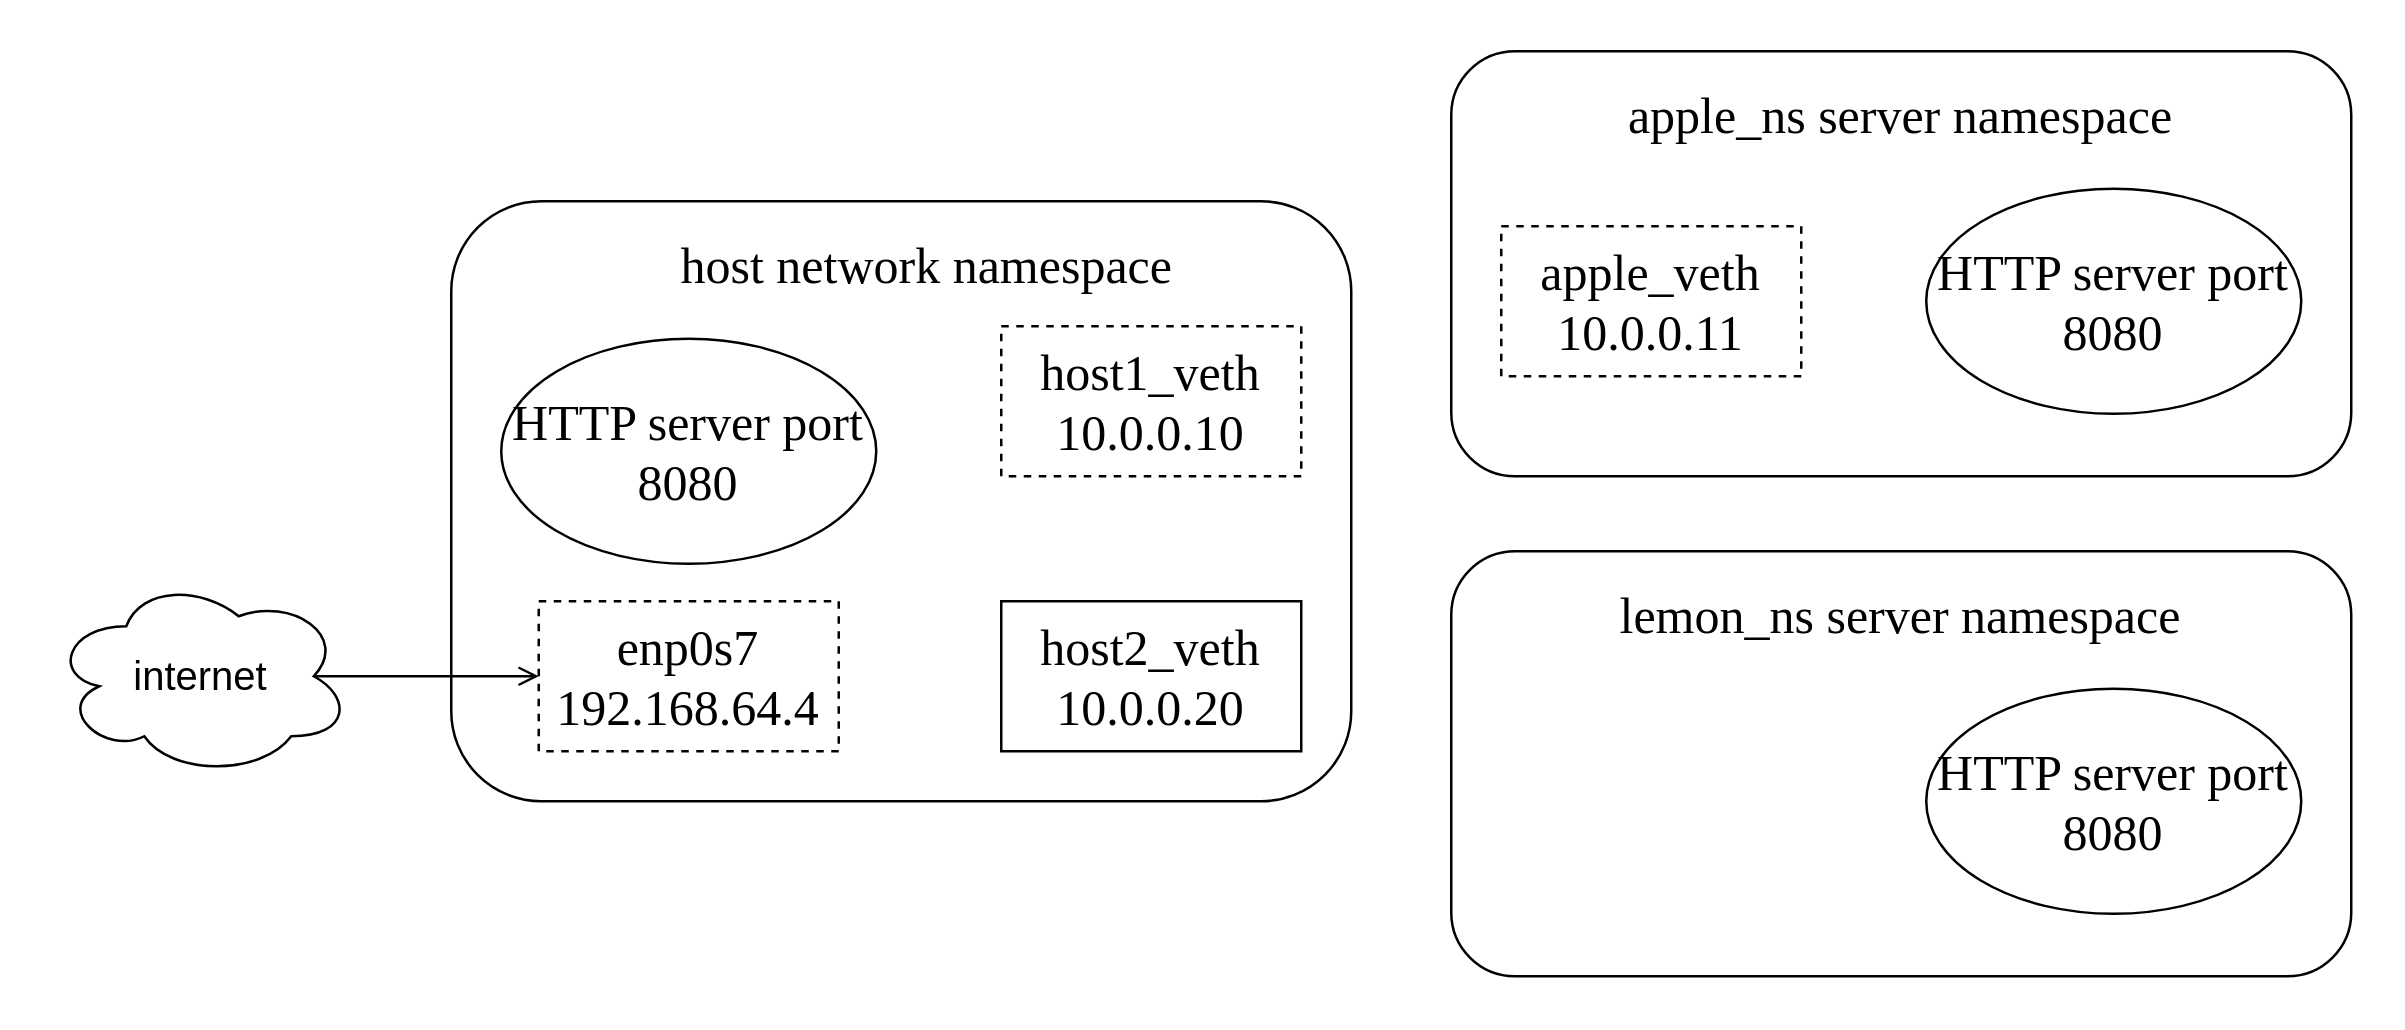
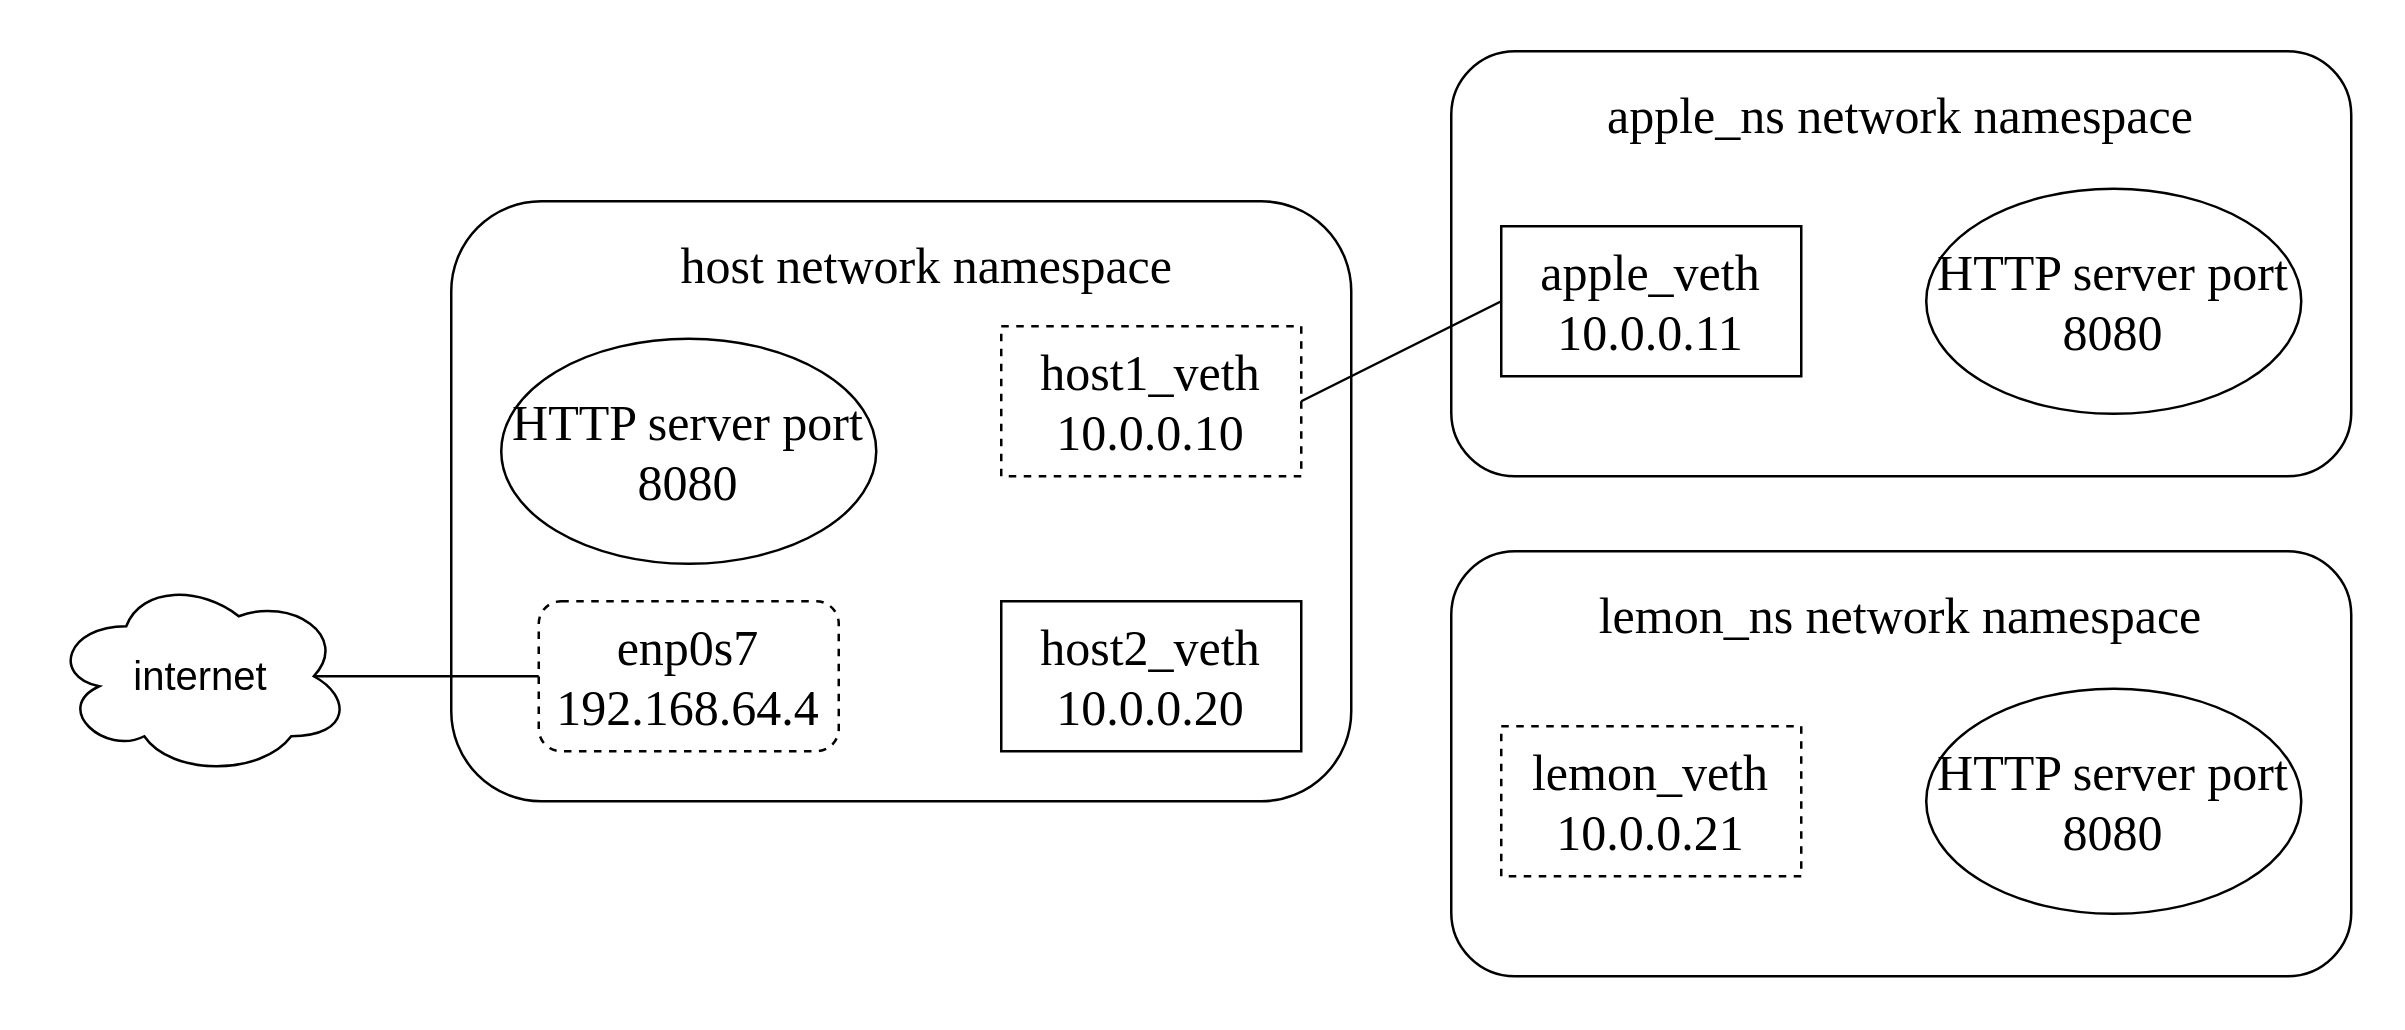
node "apple_ns server namespace": label "apple_ns server namespace" -> "apple_ns network namespace"
node "apple_veth 10.0.0.11": style dashed -> solid
edge "apple_veth 10.0.0.11" -- "host1_veth 10.0.0.10": added
node "lemon_ns server namespace": label "lemon_ns server namespace" -> "lemon_ns network namespace"
edge "internet" -> "enp0s7 192.168.64.4": arrowhead open -> none
node "enp0s7 192.168.64.4": shape rectangle -> rounded rectangle
node "lemon_veth 10.0.0.21": added
